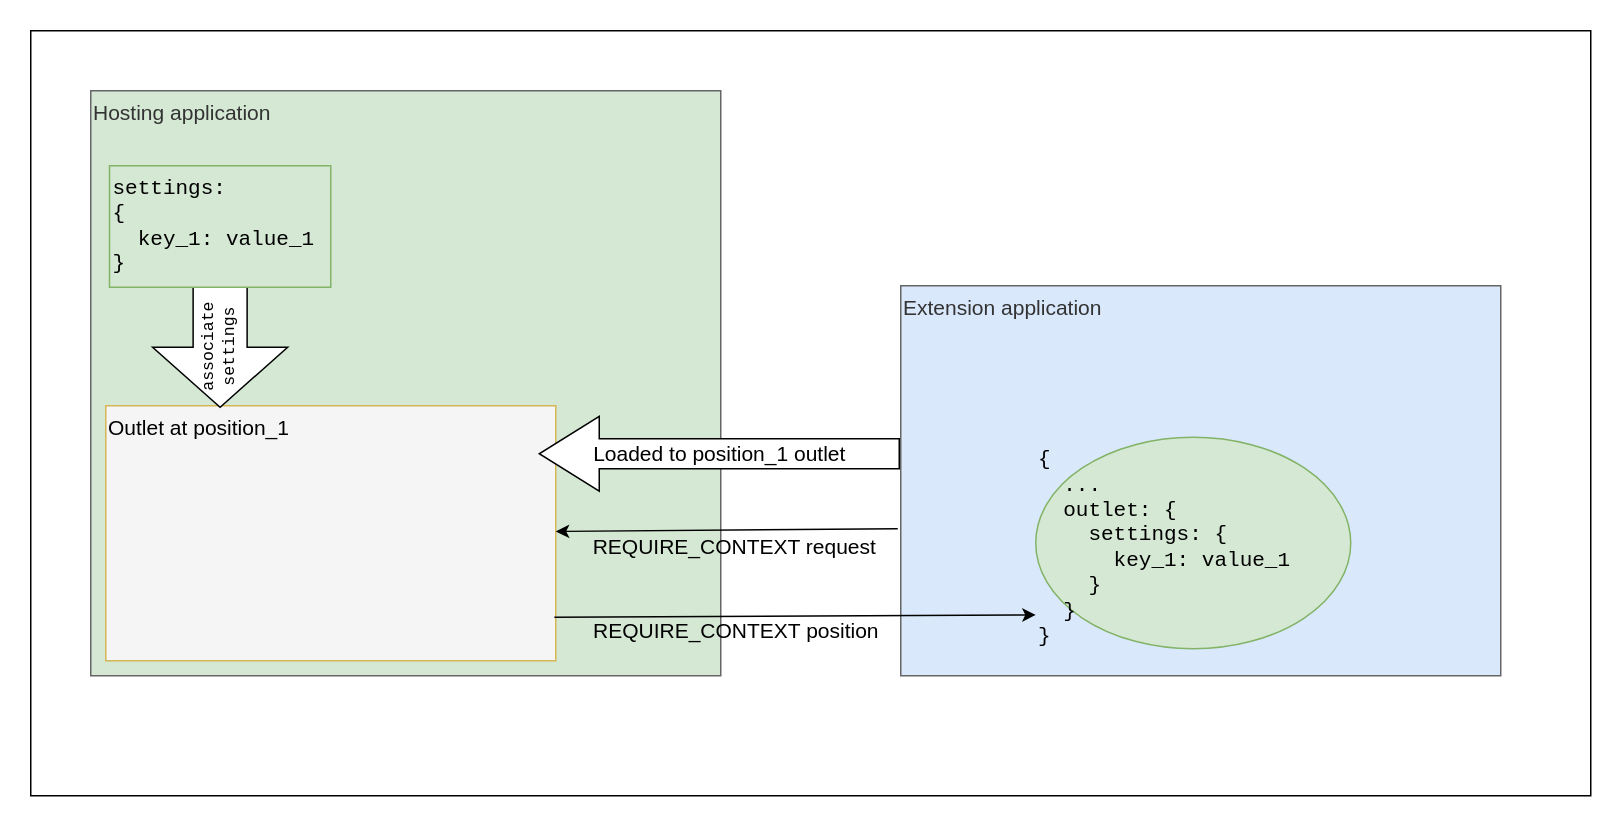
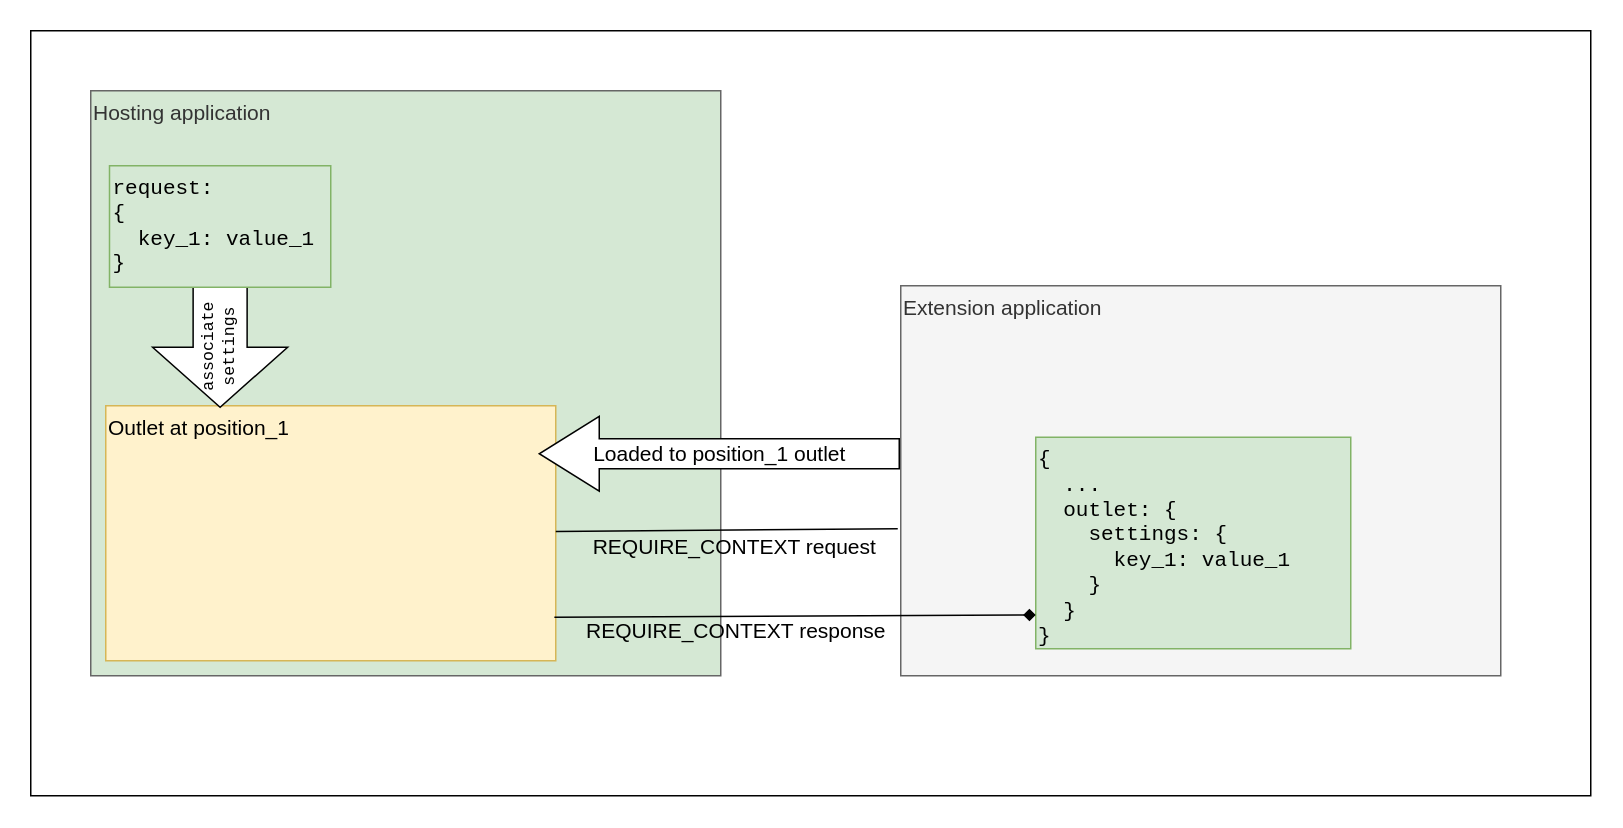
node "settings: { key_1: value_1 }": label "settings: { key_1: value_1 }" -> "request: { key_1: value_1 }"
node "Extension application": fillcolor #dae8fc -> #f5f5f5
edge "Extension application" -> "Outlet at position_1": arrowhead classic -> none
node "Outlet at position_1": fillcolor #f5f5f5 -> #fff2cc
node "{ ... outlet: { settings: { key_1: value_1 } } }": shape ellipse -> rectangle
edge "Outlet at position_1" -> "{ ... outlet: { settings: { key_1: value_1 } } }": arrowhead classic -> diamond
node "REQUIRE_CONTEXT position": label "REQUIRE_CONTEXT position" -> "REQUIRE_CONTEXT response"
